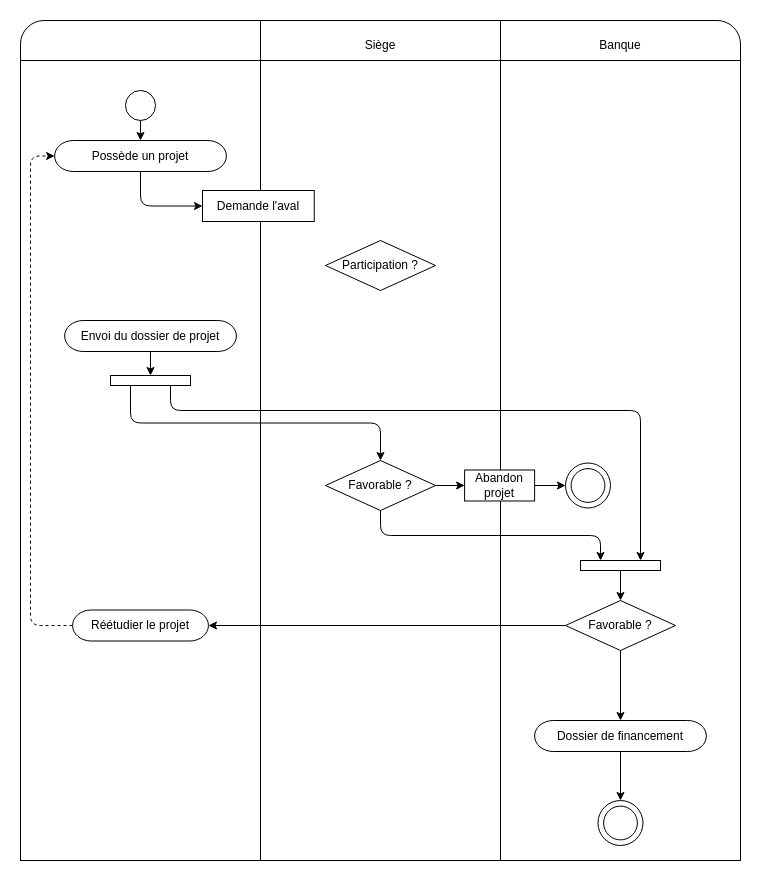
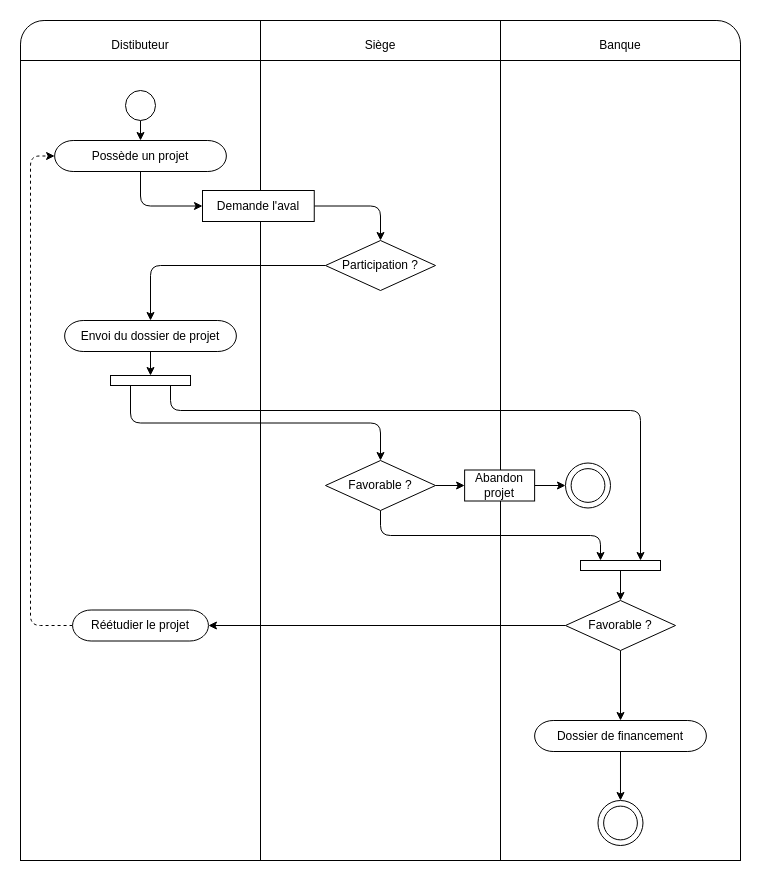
node "Distibuteur": added
edge "Demande l'aval" -> "Participation ?": added
edge "Participation ?" -> "Envoi du dossier de projet": added
